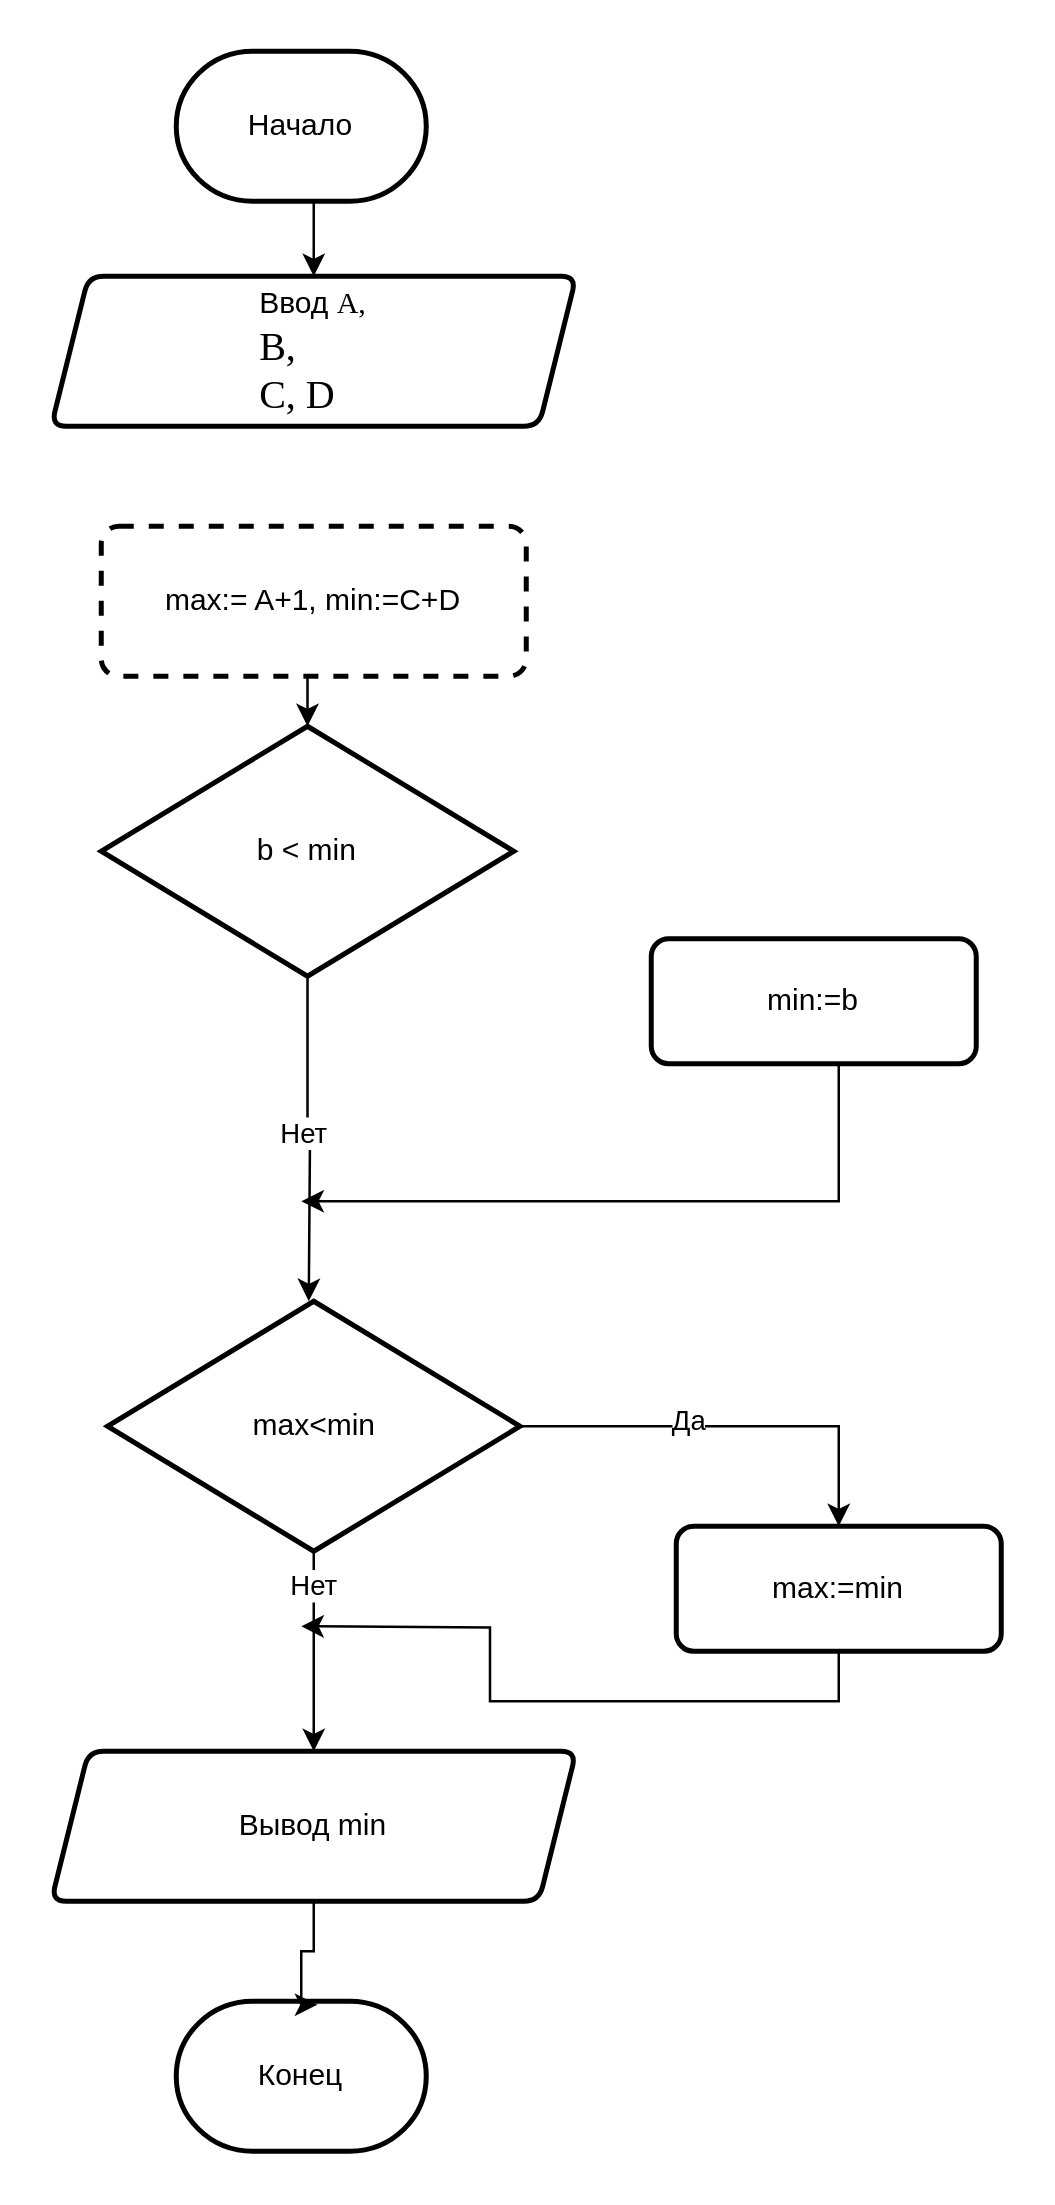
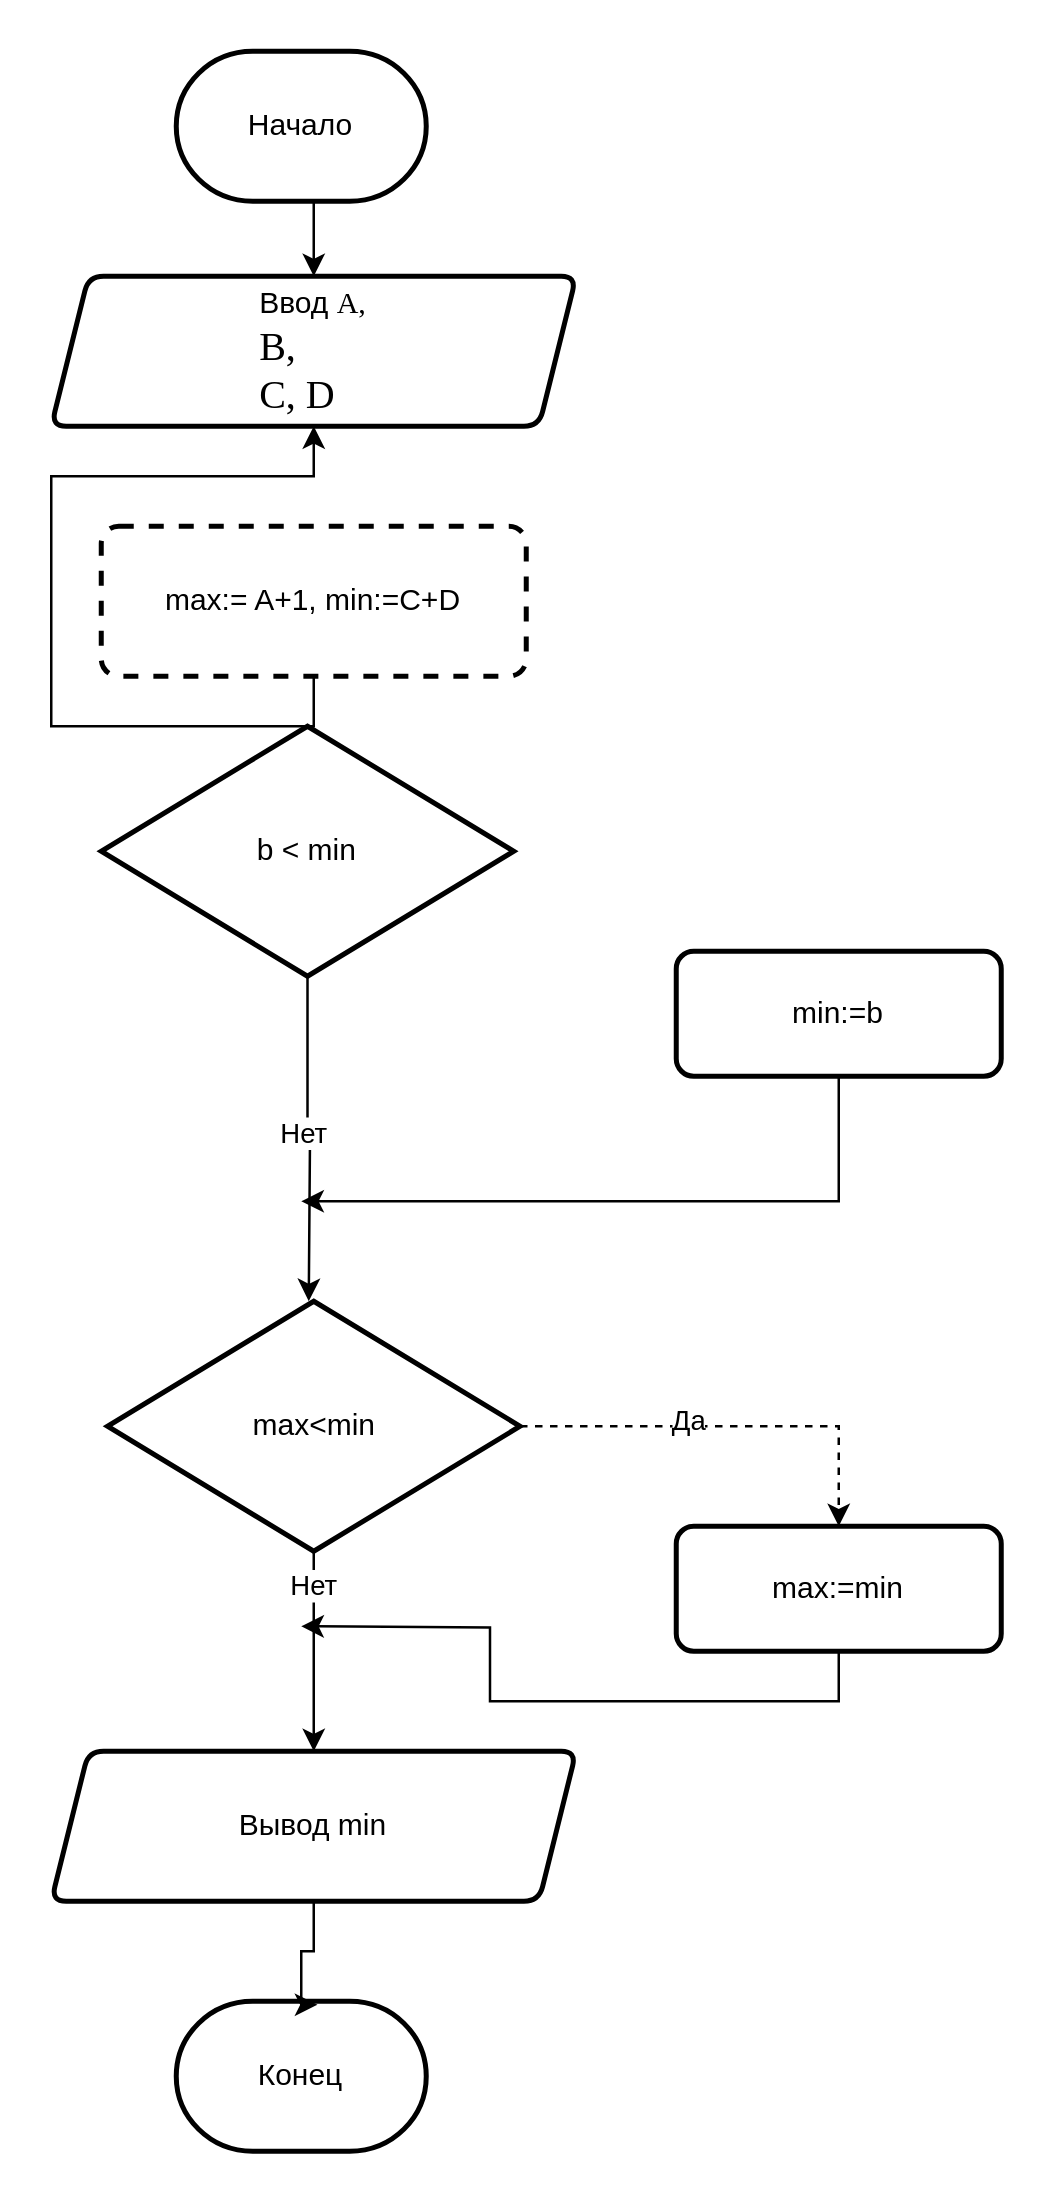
edge "max:= A+1, min:=C+D" -> "b < min": now "max:= A+1, min:=C+D" -> "Ввод A, B, C, D"
node "min:=b": moved (814, 1001) -> (839, 1014)
edge "max<min" -> "max:=min": style solid -> dashed
